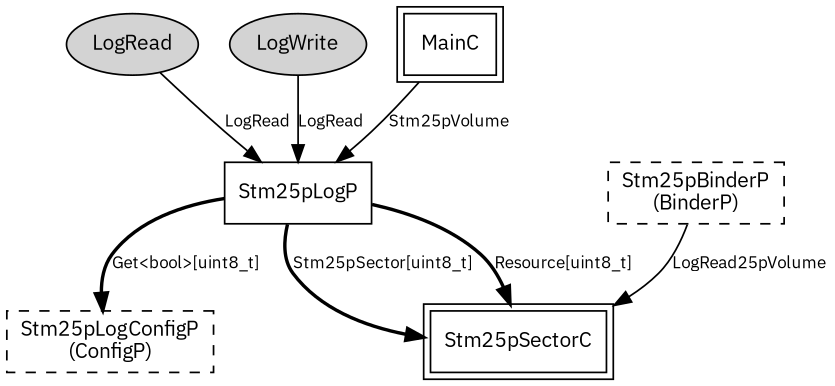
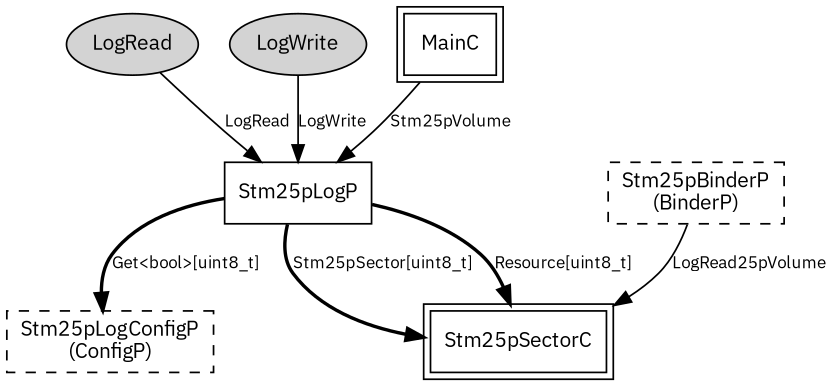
edge "LogWrite" -> "Stm25pLogP": label "LogRead" -> "LogWrite"
